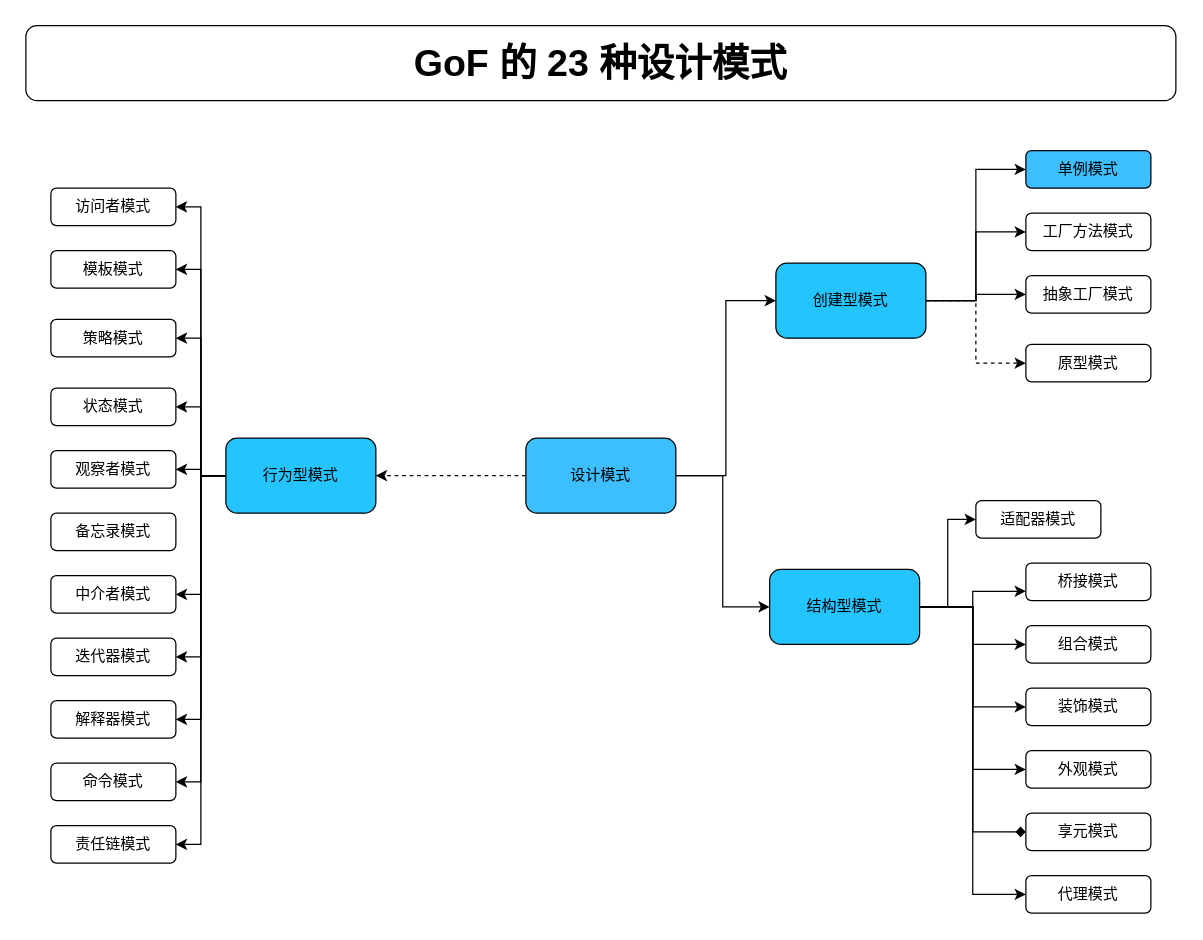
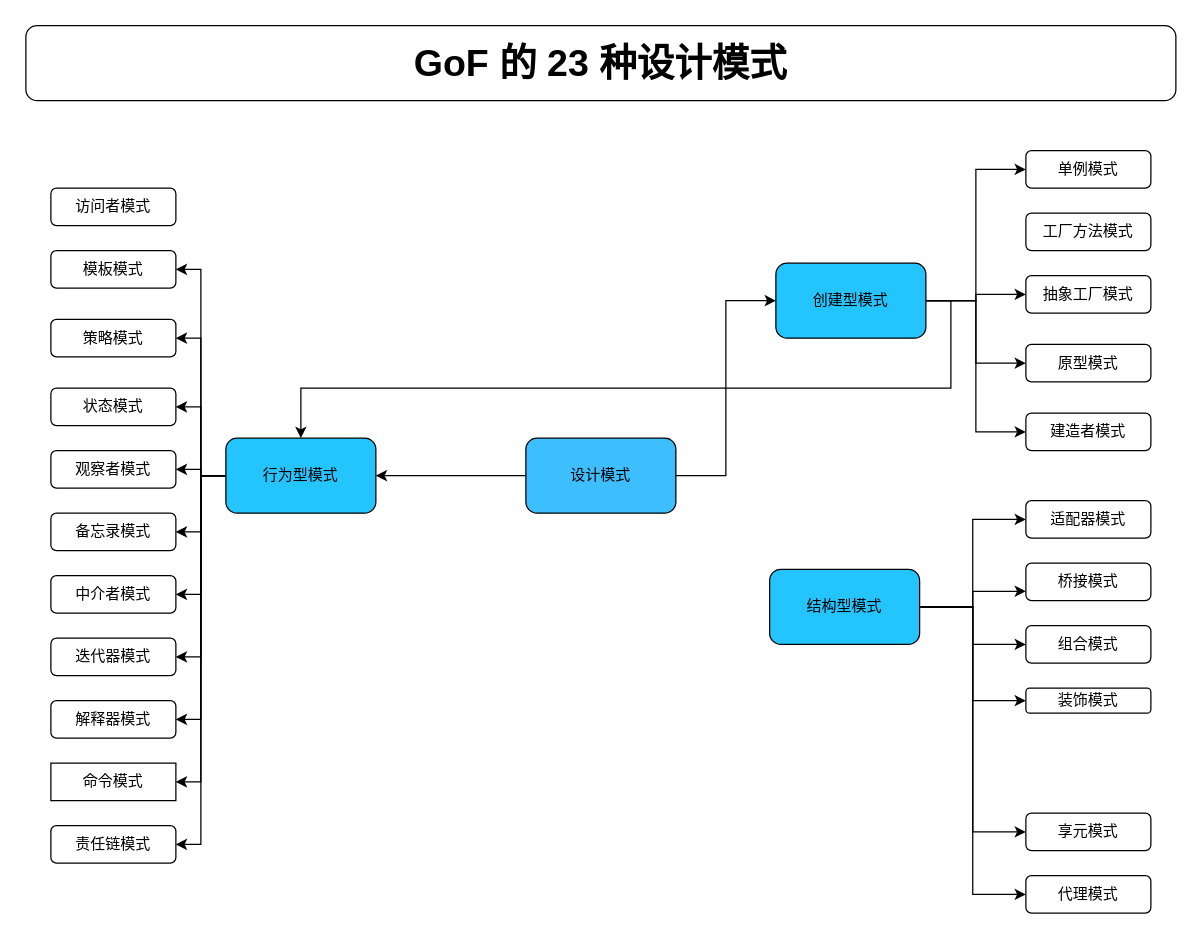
node "单例模式": fillcolor #3dbeff -> #ffffff
edge "行为型模式" -> "访问者模式": now "行为型模式" -> "备忘录模式"
edge "创建型模式" -> "工厂方法模式": now "创建型模式" -> "行为型模式"
edge "创建型模式" -> "原型模式": style dashed -> solid
edge "创建型模式" -> "建造者模式": added
node "建造者模式": added
edge "设计模式" -> "行为型模式": style dashed -> solid
node "适配器模式": moved (1038, 519) -> (1088, 519)
edge "设计模式" -> "结构型模式": removed
node "装饰模式": size 125x38 -> 125x25
edge "结构型模式" -> "外观模式": removed
node "外观模式": removed
node "命令模式": shape rounded rectangle -> rectangle
edge "结构型模式" -> "享元模式": arrowhead diamond -> classic
